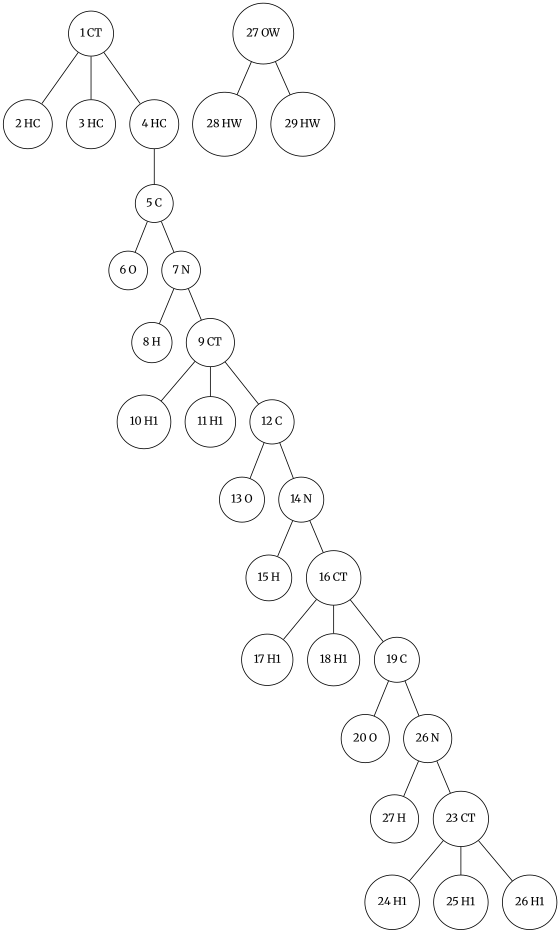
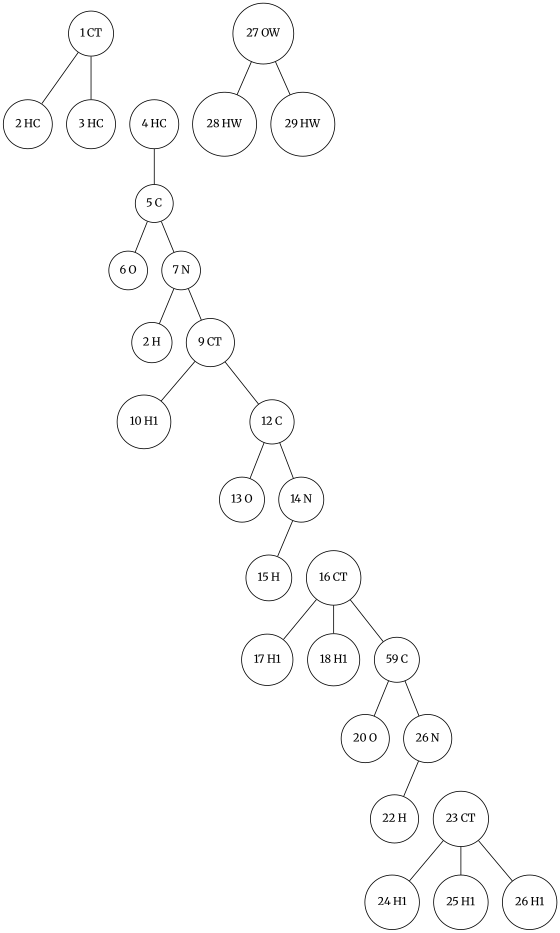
edge "1 CT" -- "4 HC": removed
node "8 H": label "8 H" -> "2 H"
node "11 H1": removed
edge "14 N" -- "16 CT": removed
node "19 C": label "19 C" -> "59 C"
edge "26 N" -- "23 CT": removed
node "27 H": label "27 H" -> "22 H"
